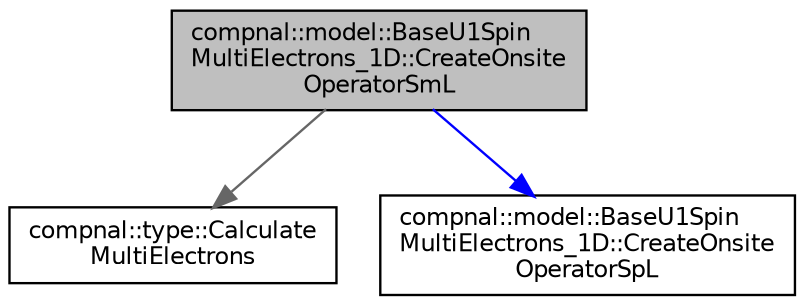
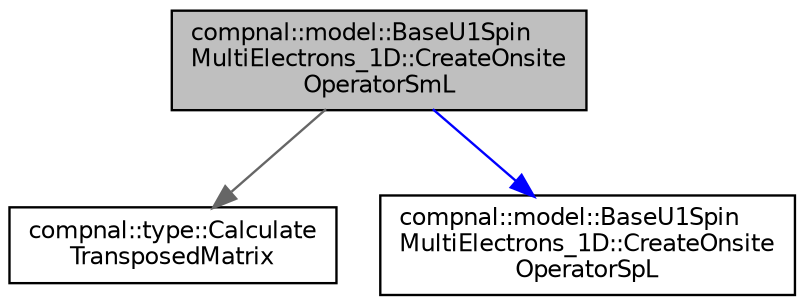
node "compnal::type::Calculate MultiElectrons": label "compnal::type::Calculate MultiElectrons" -> "compnal::type::Calculate TransposedMatrix"
